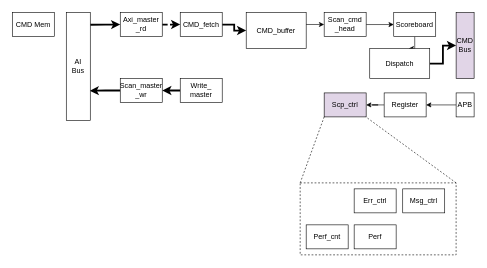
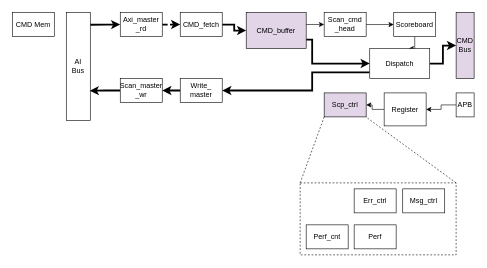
node "CMD_buffer": fillcolor #ffffff -> #e1d5e7
edge "CMD_buffer" -> "Dispatch": added
edge "Dispatch" -> "Write_ master": added
node "Register": size 42x24 -> 42x33
